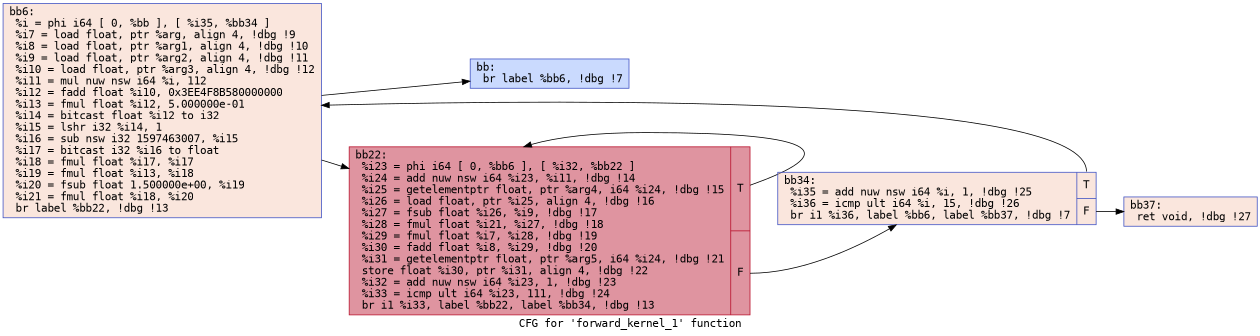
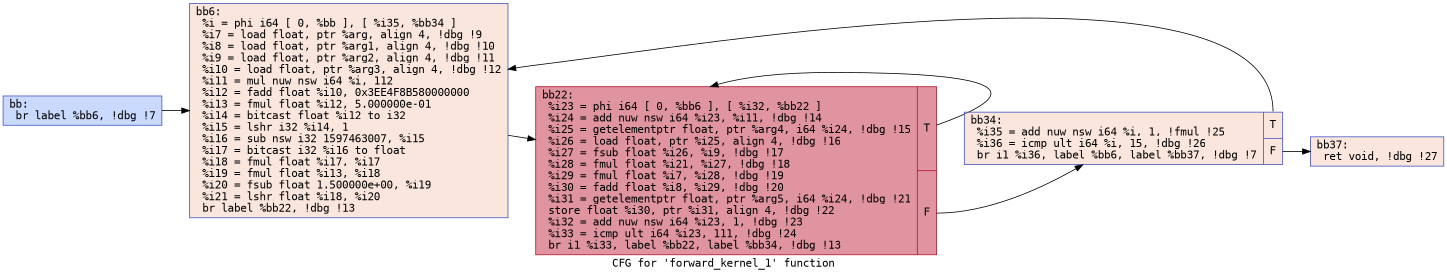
edge "bb6:" -> "bb:": reversed
node "bb34:": text "%i35 = add nuw nsw i64 %i, 1, !dbg !25" -> "%i35 = add nuw nsw i64 %i, 1, !fmul !25"
node "bb6:": text "%i21 = fmul float %i18, %i20" -> "%i21 = lshr float %i18, %i20"
